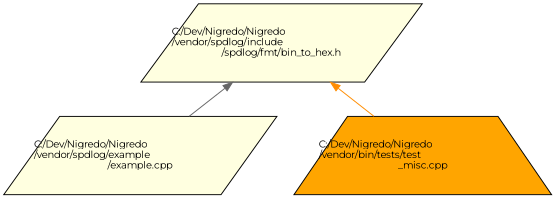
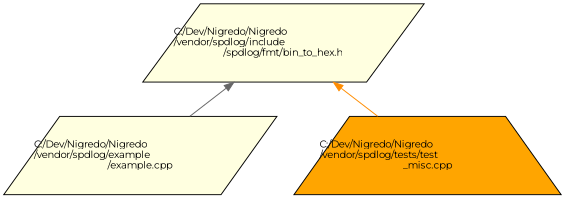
node "C:/Dev/Nigredo/Nigredo /vendor/bin/tests/test _misc.cpp": label "C:/Dev/Nigredo/Nigredo /vendor/bin/tests/test _misc.cpp" -> "C:/Dev/Nigredo/Nigredo /vendor/spdlog/tests/test _misc.cpp"
